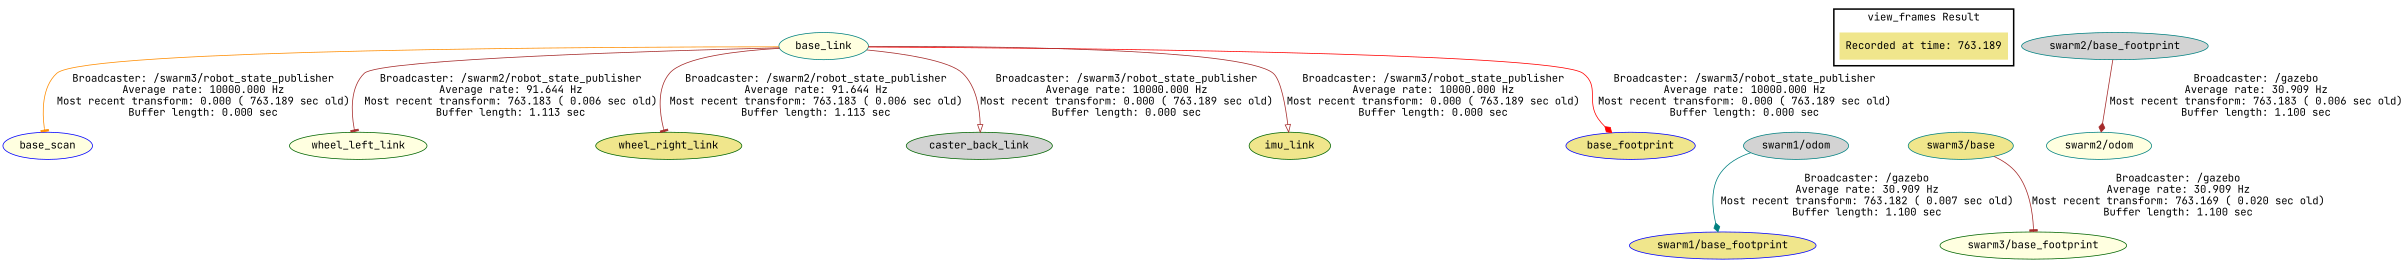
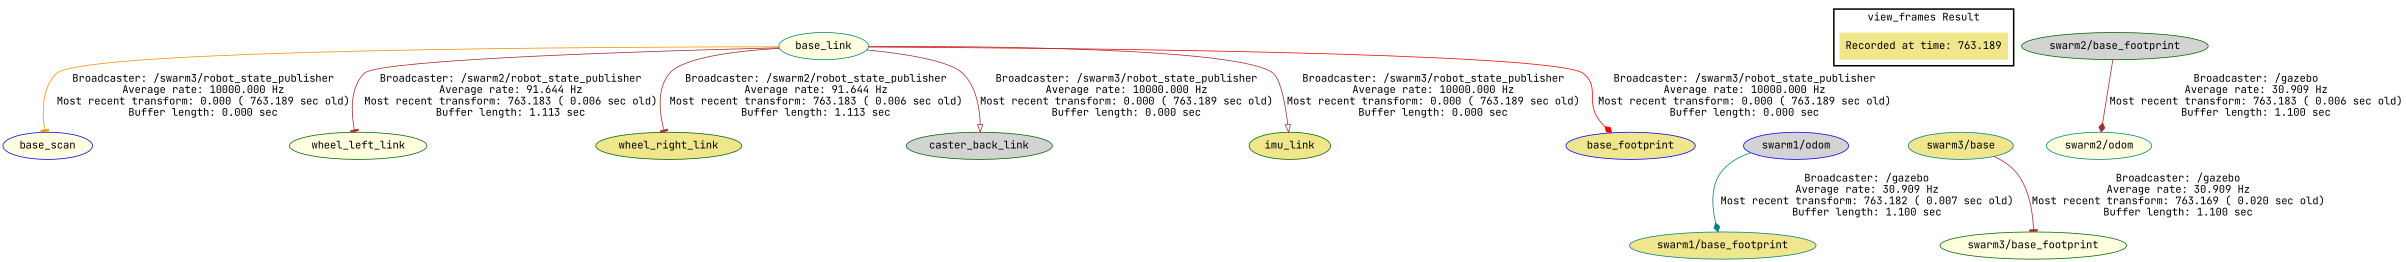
node "swarm2/base_footprint": color teal -> darkgreen
node "swarm1/odom": color teal -> blue
node "swarm1/base_footprint": color blue -> teal
